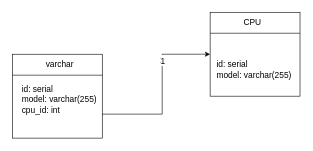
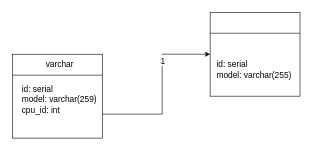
node "CPU": removed
node "id: serial model: varchar(255) cpu_id: int": label "id: serial model: varchar(255) cpu_id: int" -> "id: serial model: varchar(259) cpu_id: int"
